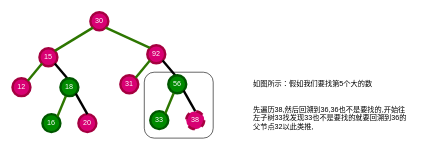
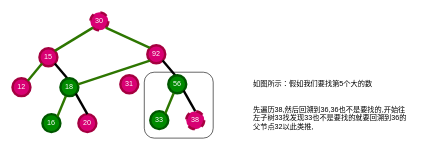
node "30": style solid -> dashed
edge "92" -- "31": now "92" -- "18"
